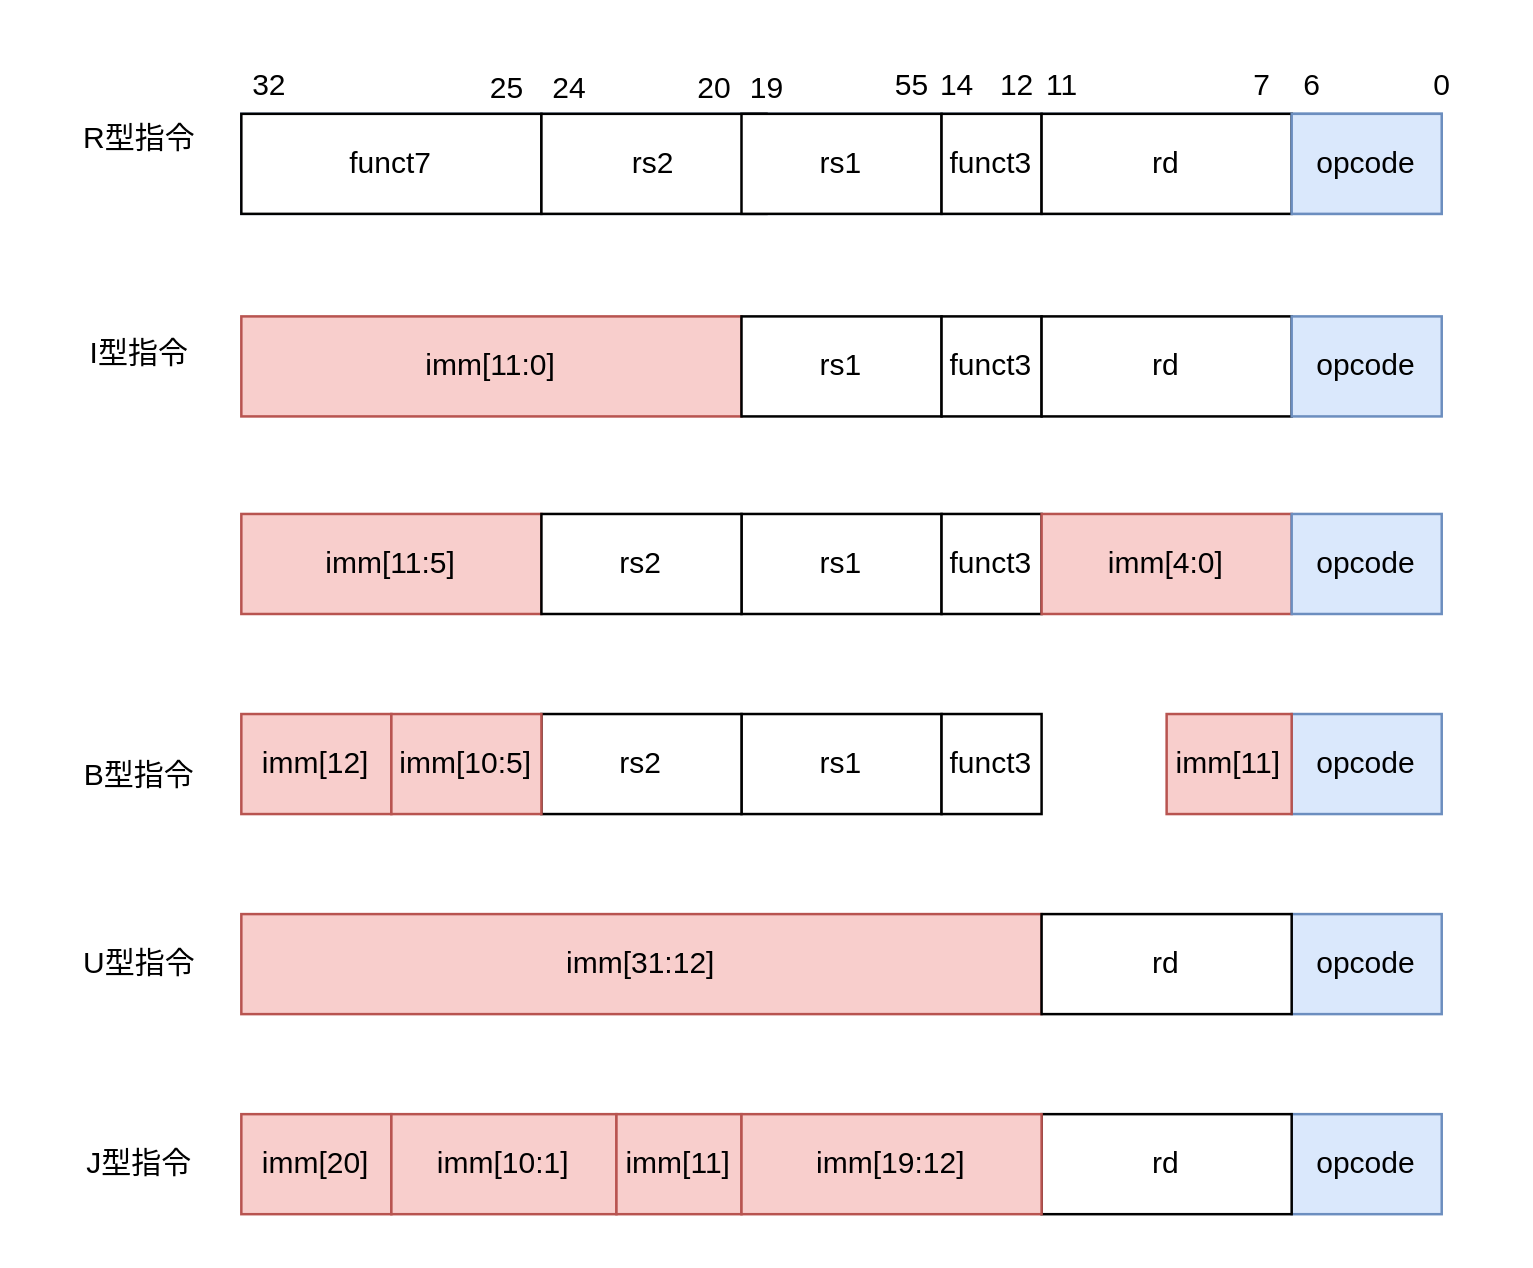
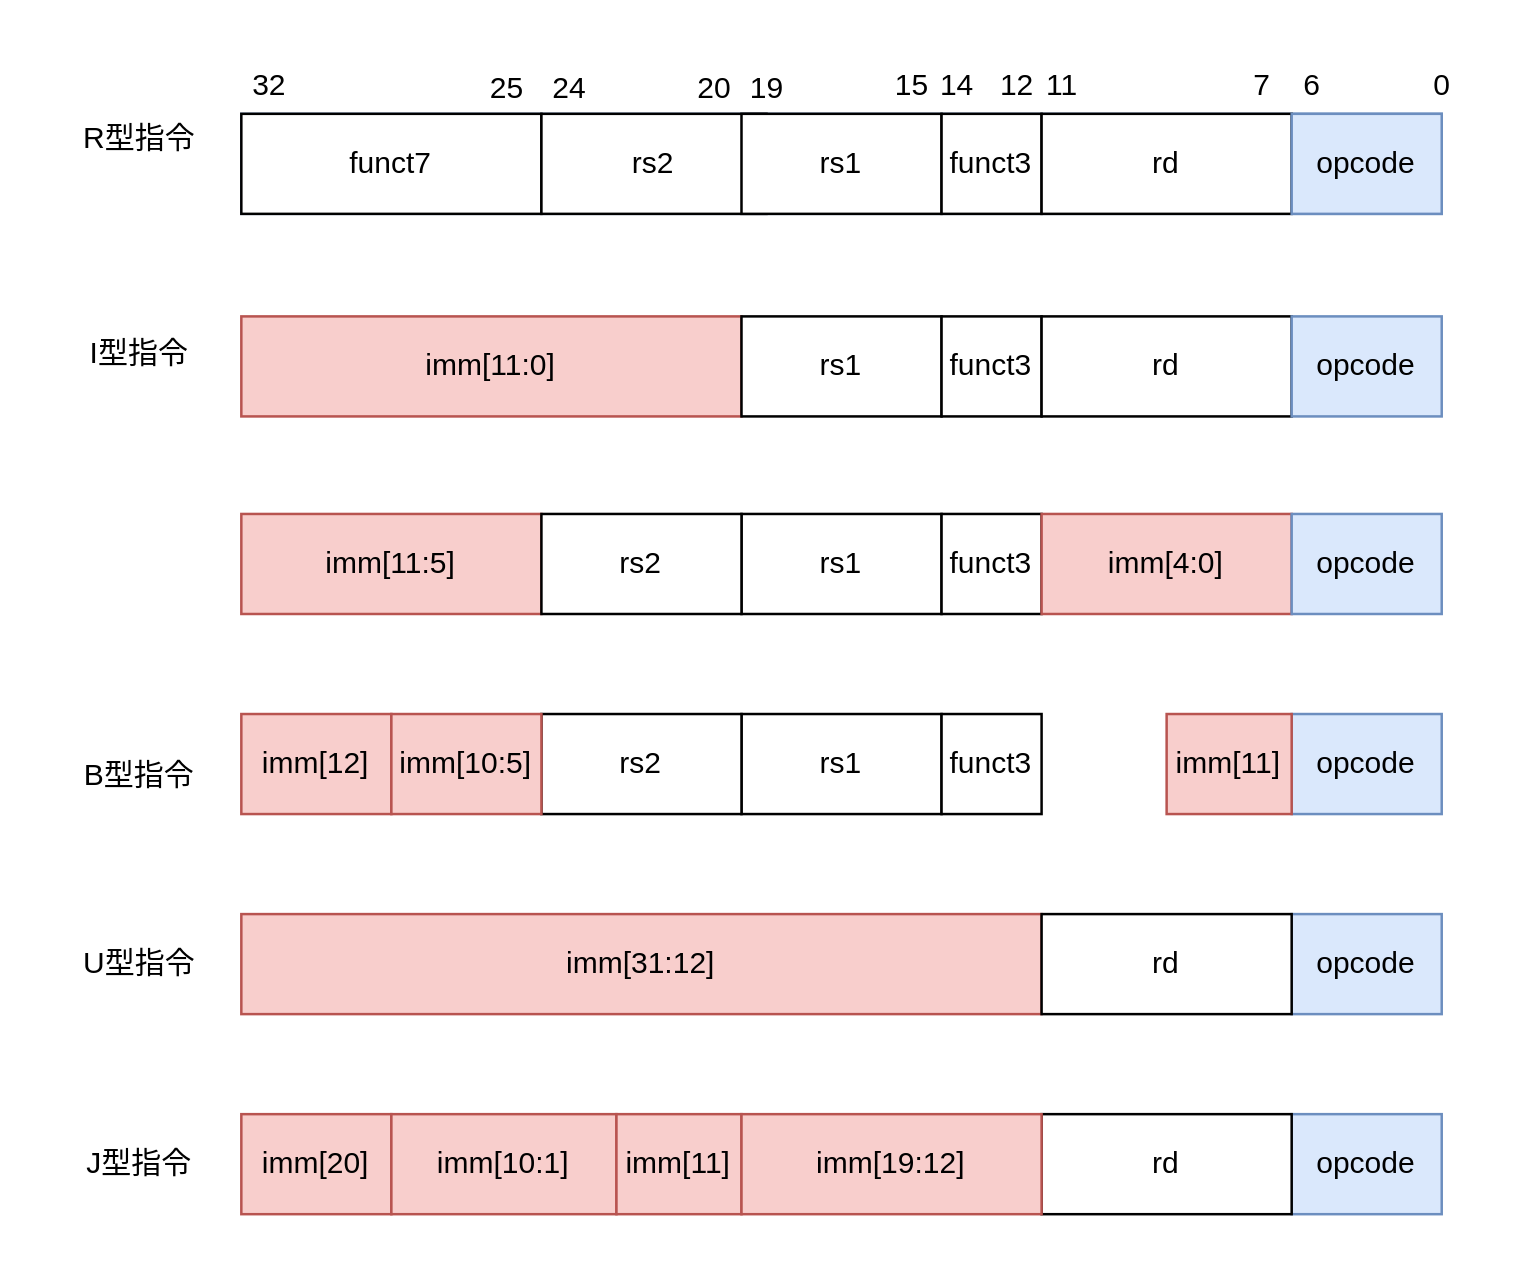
node "55": label "55" -> "15"
